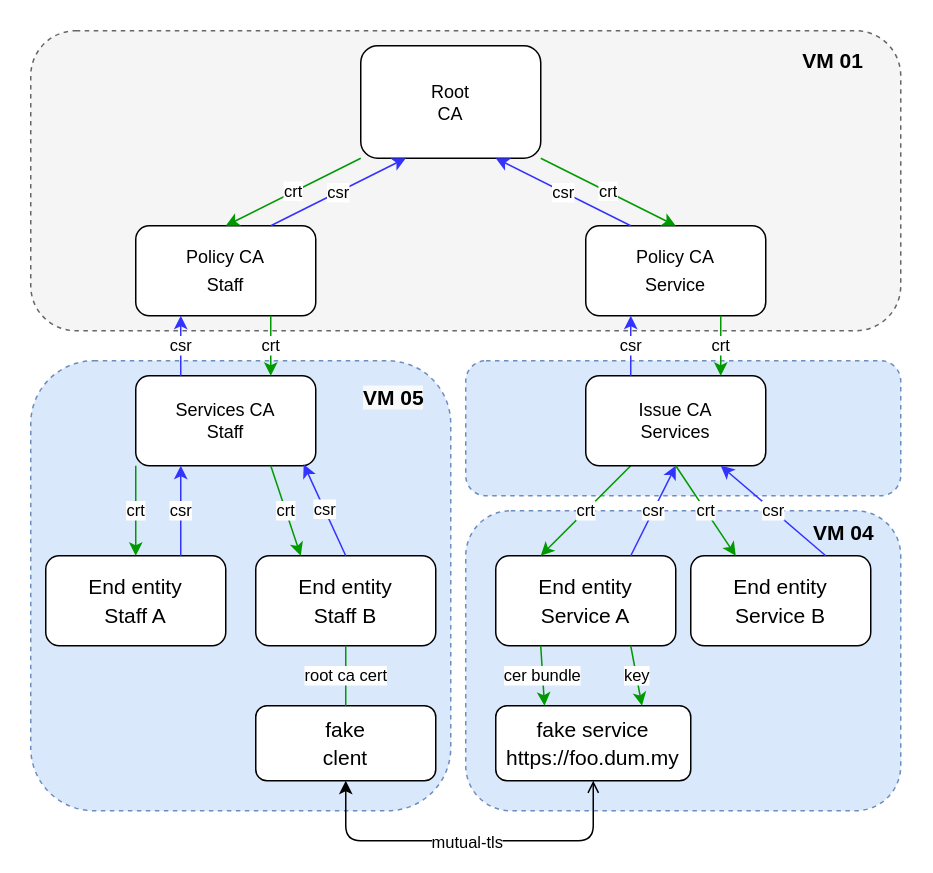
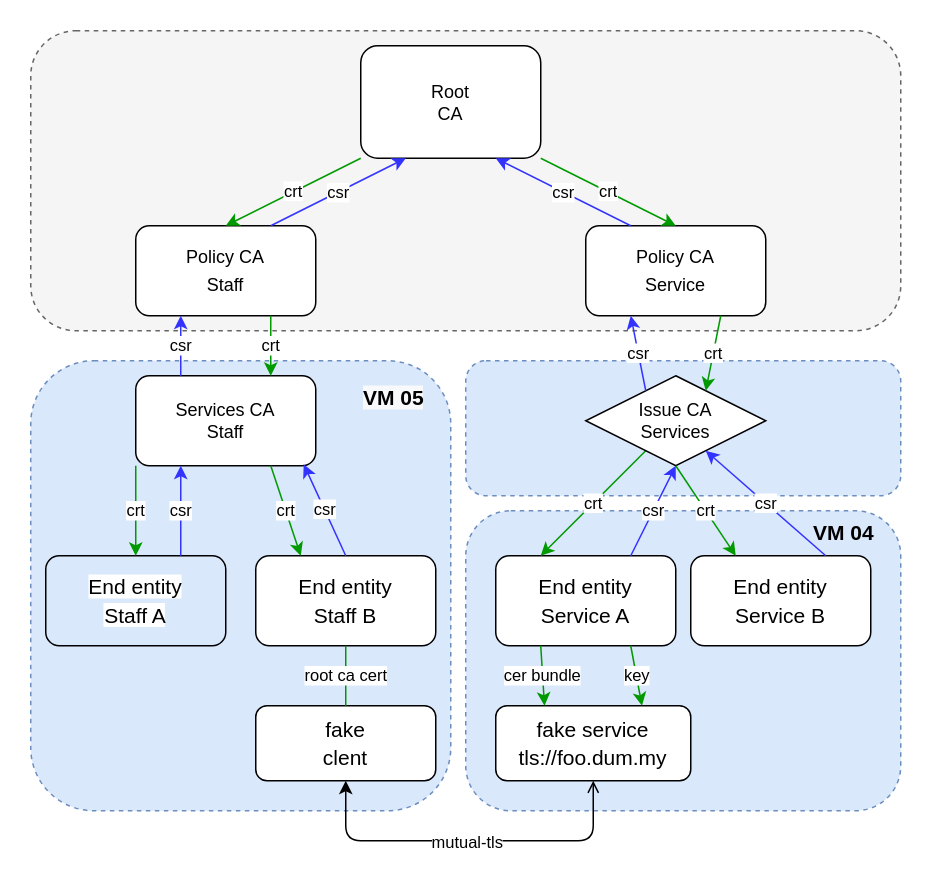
node "VM 01": removed
node "Issue CA Services": shape rounded rectangle -> diamond
node "End entity Staff A": fillcolor #ffffff -> #dae8fc
node "fake service https://foo.dum.my": label "fake service https://foo.dum.my" -> "fake service tls://foo.dum.my"
